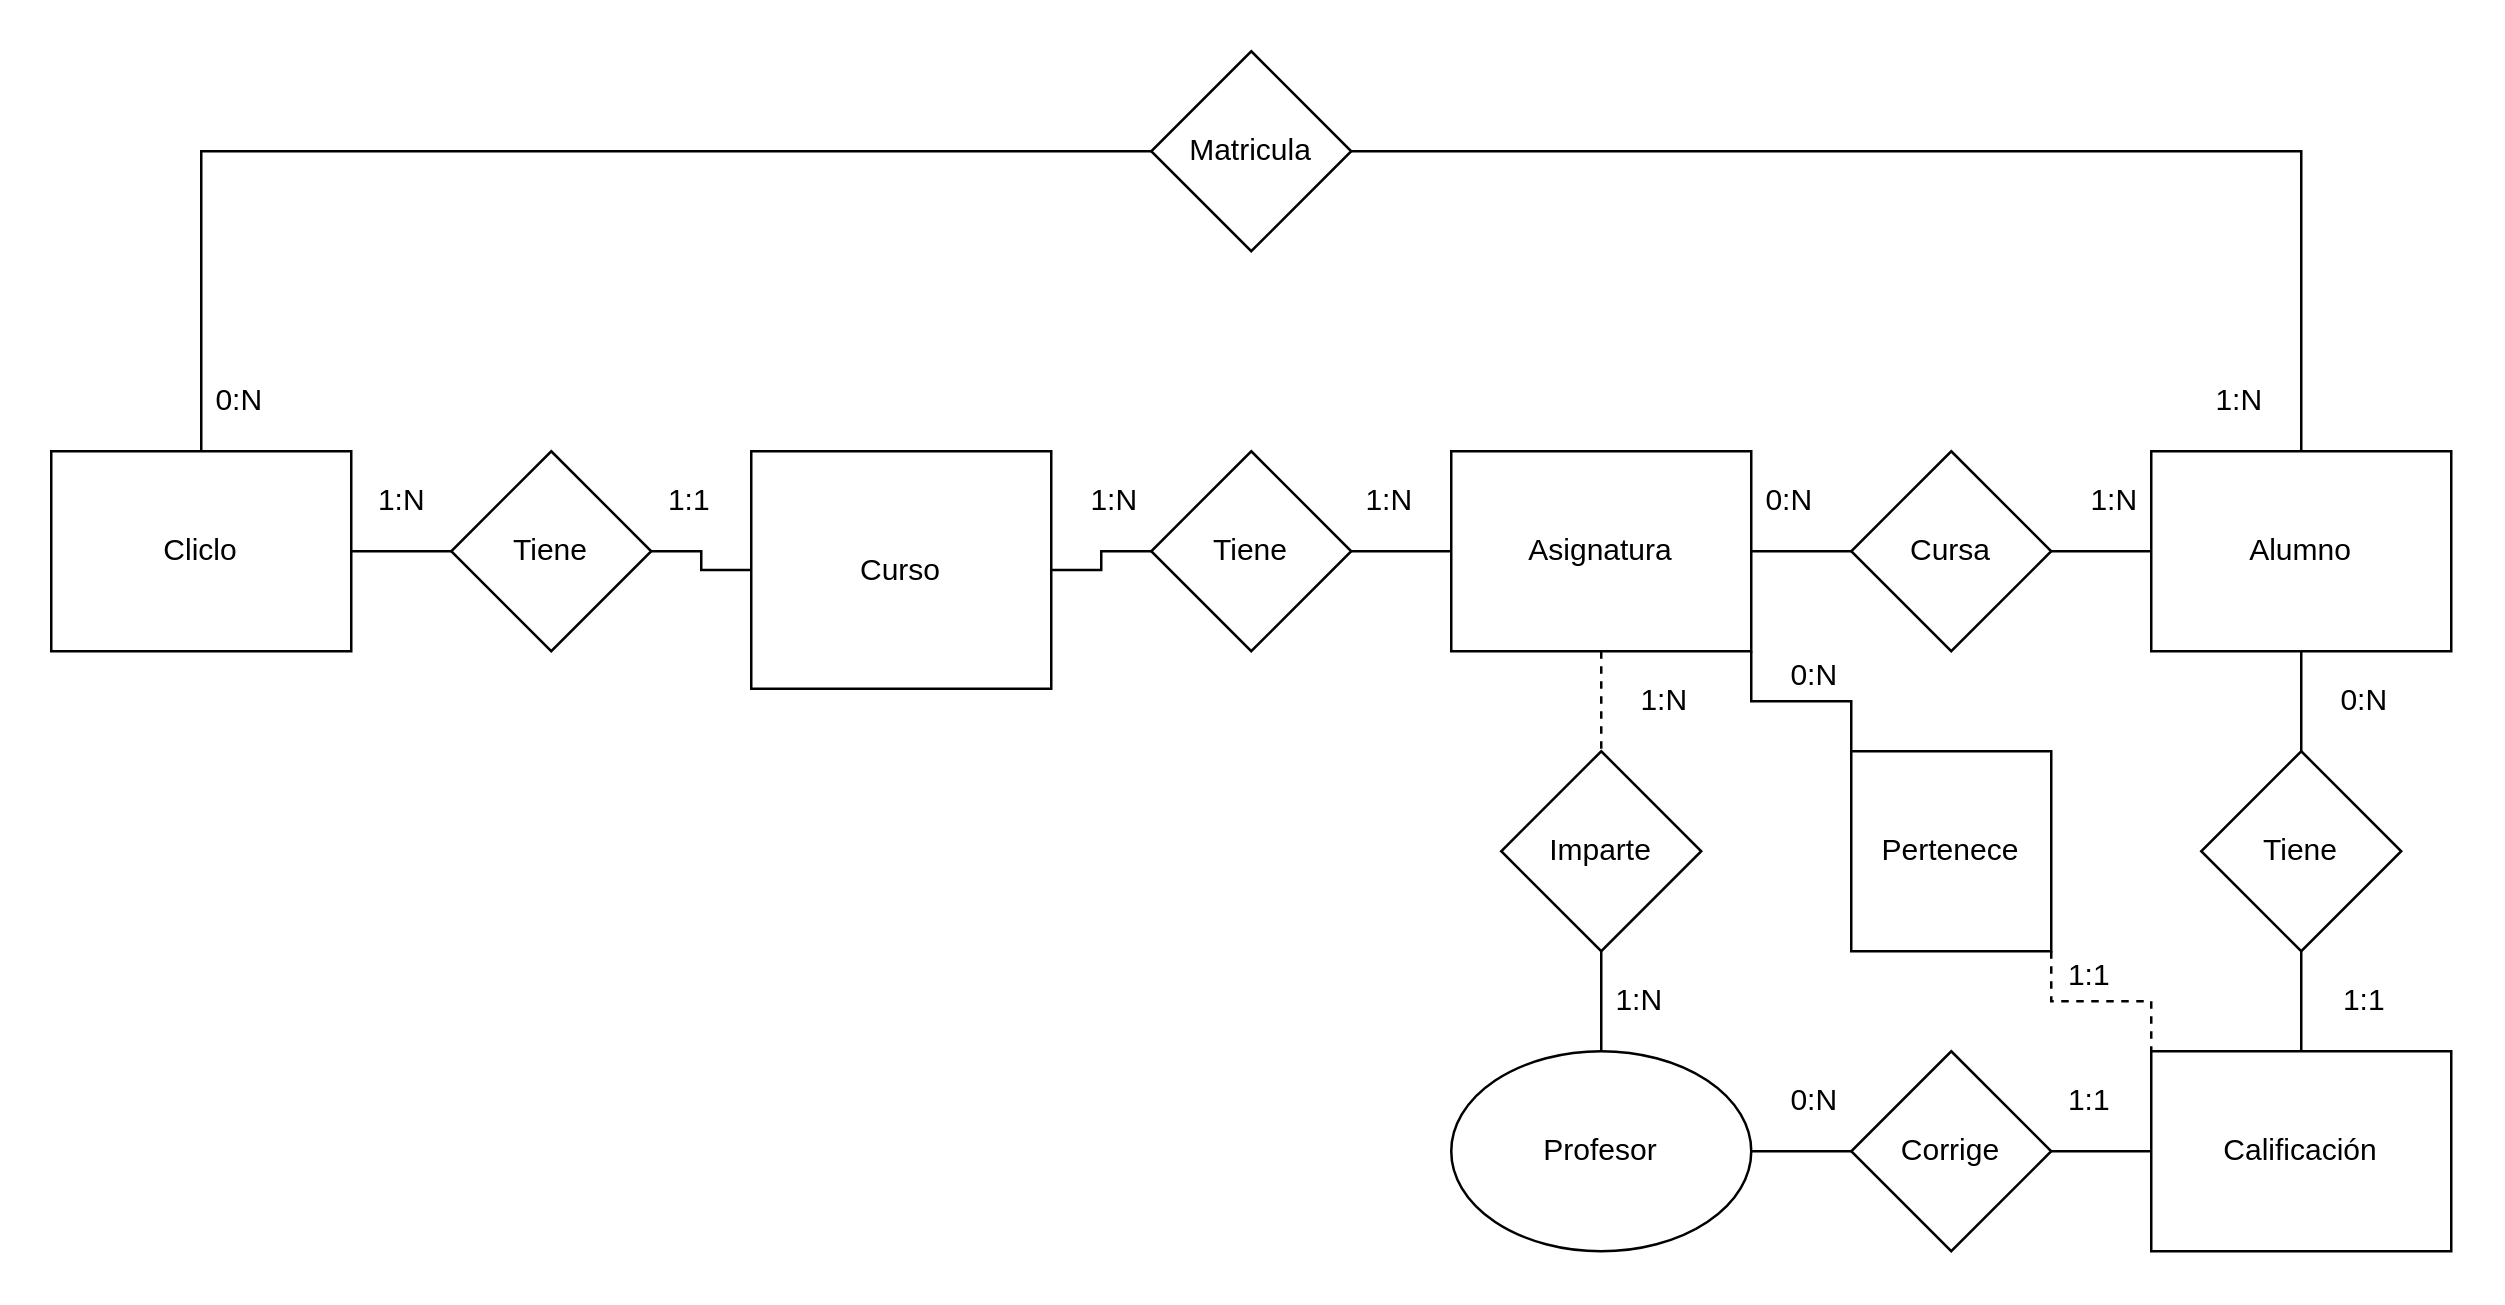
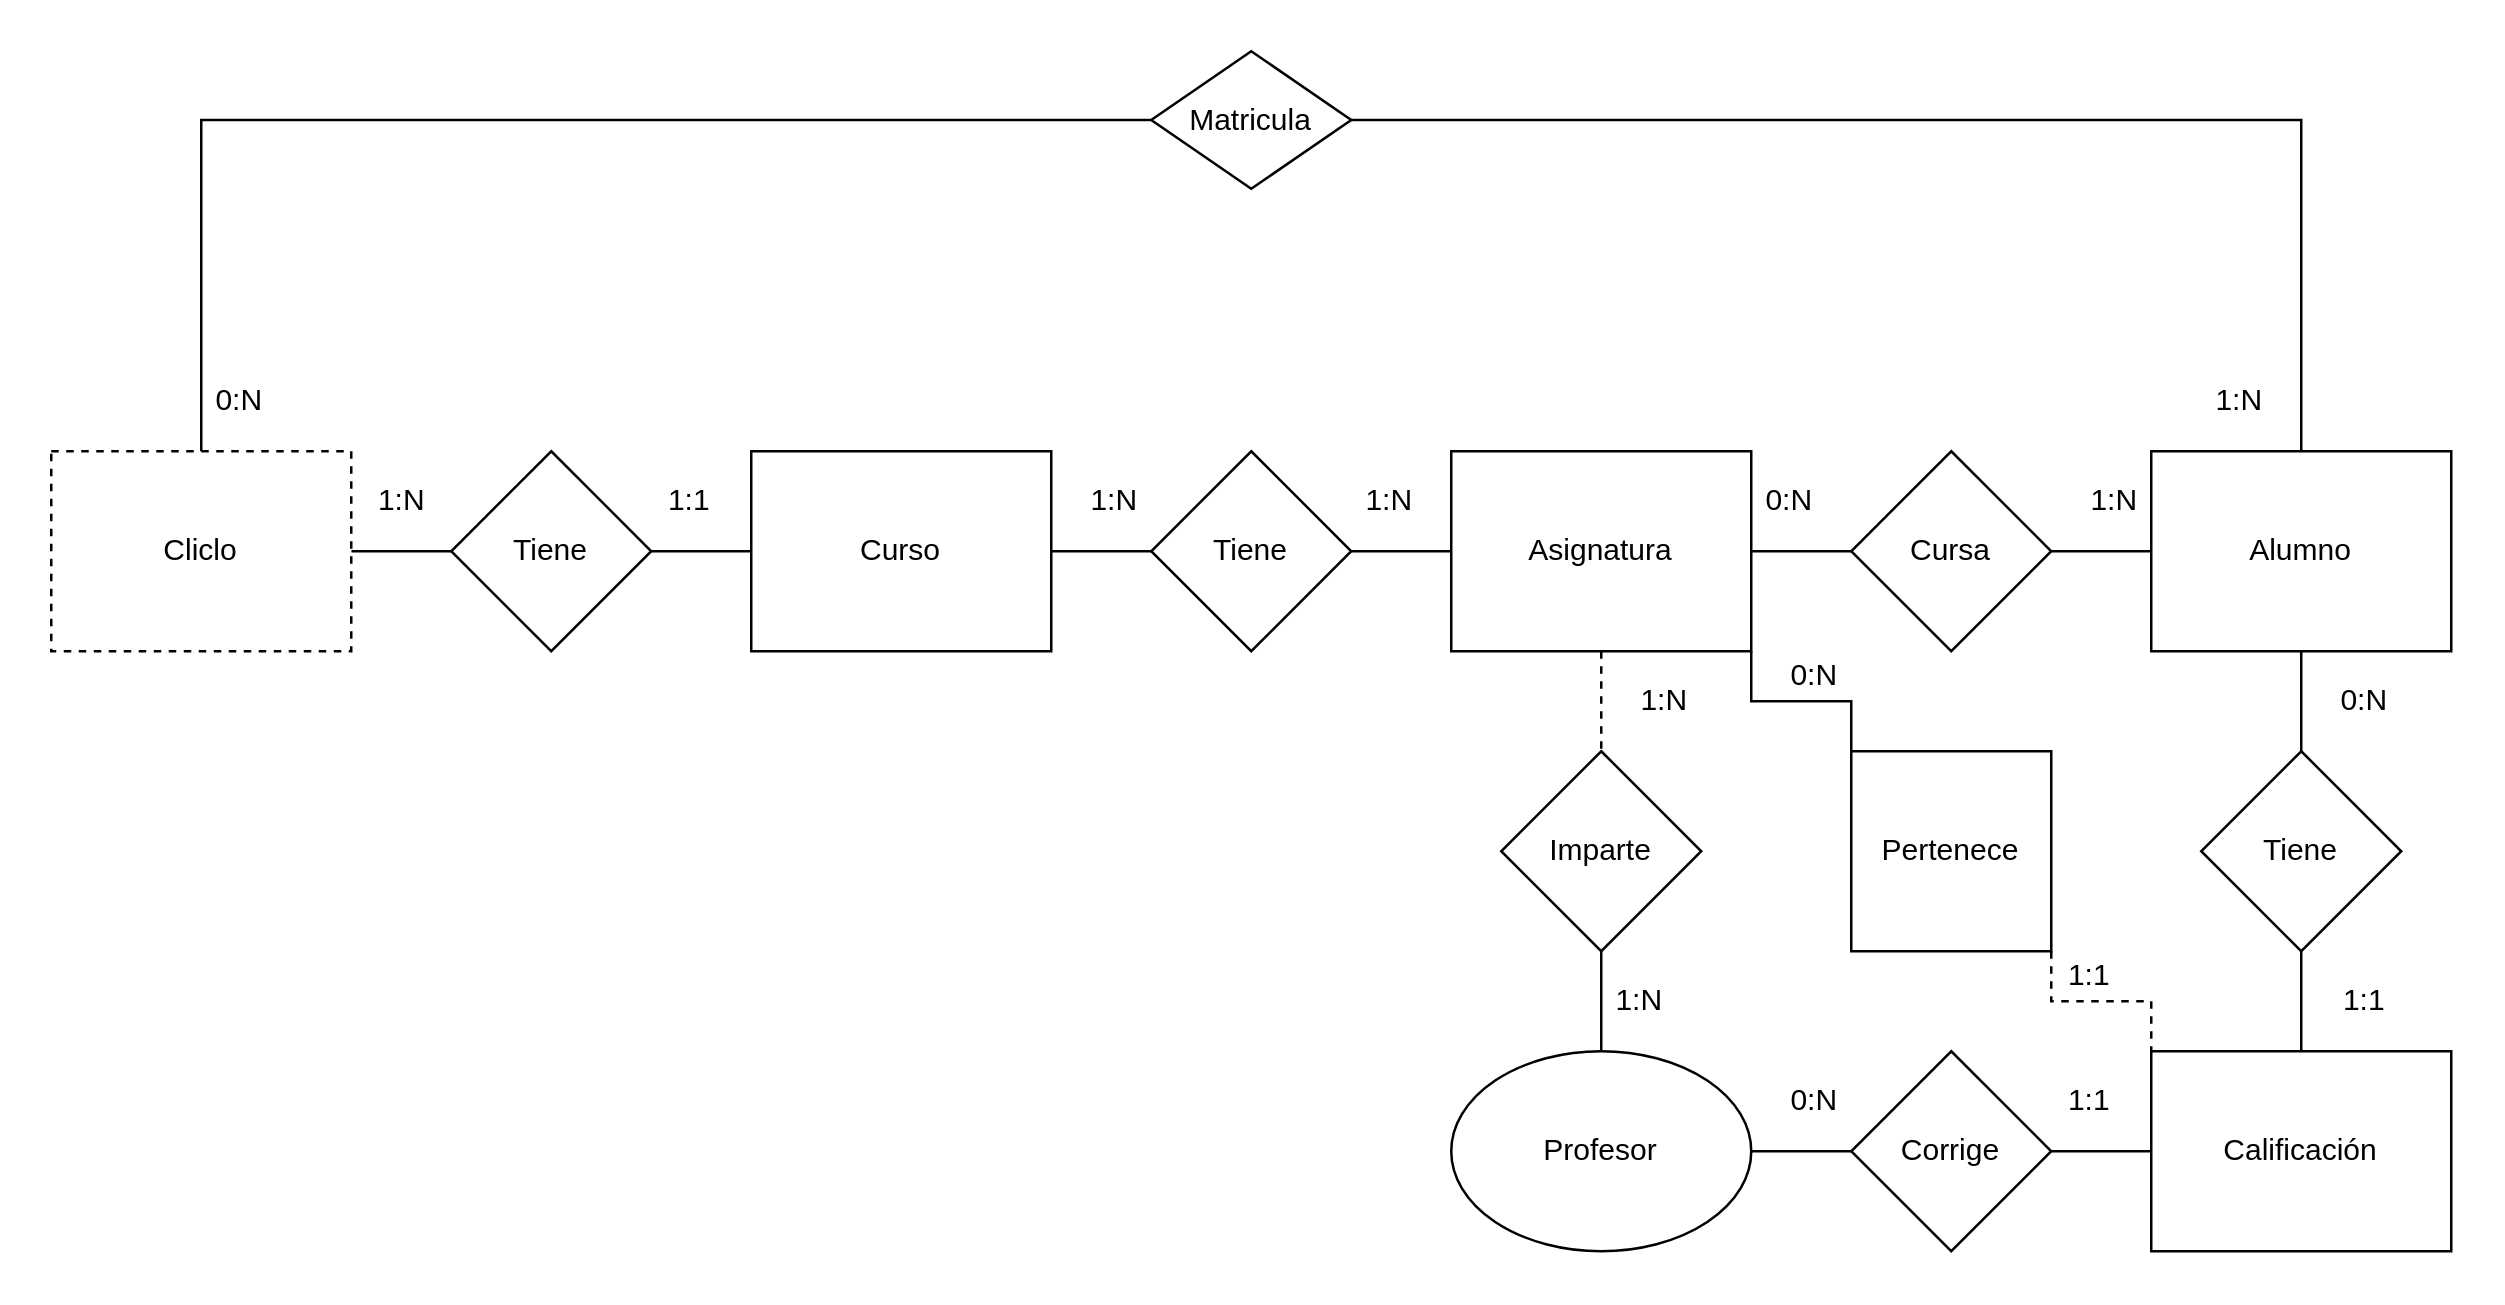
node "Matricula": size 200x200 -> 200x138
node "Cliclo": style solid -> dashed
node "Curso": size 300x238 -> 300x200
